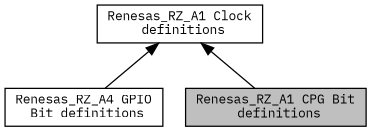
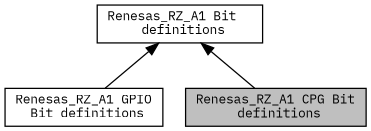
node "Renesas_RZ_A1 Clock definitions": label "Renesas_RZ_A1 Clock definitions" -> "Renesas_RZ_A1 Bit definitions"
node "Renesas_RZ_A4 GPIO Bit definitions": label "Renesas_RZ_A4 GPIO Bit definitions" -> "Renesas_RZ_A1 GPIO Bit definitions"
